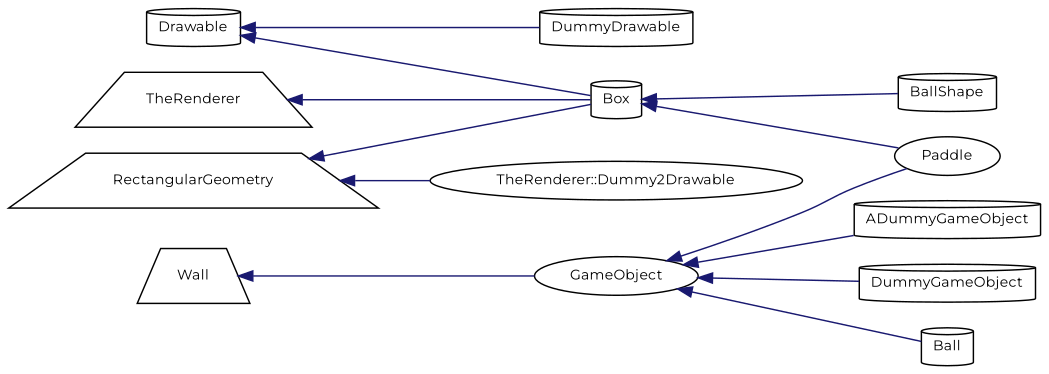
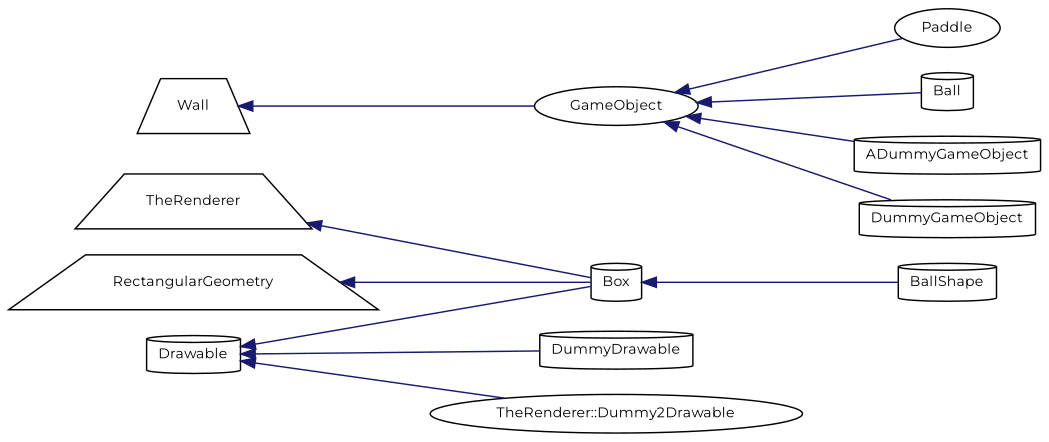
edge "Paddle" -> "Box": removed
edge "TheRenderer::Dummy2Drawable" -> "RectangularGeometry": now "TheRenderer::Dummy2Drawable" -> "Drawable"
